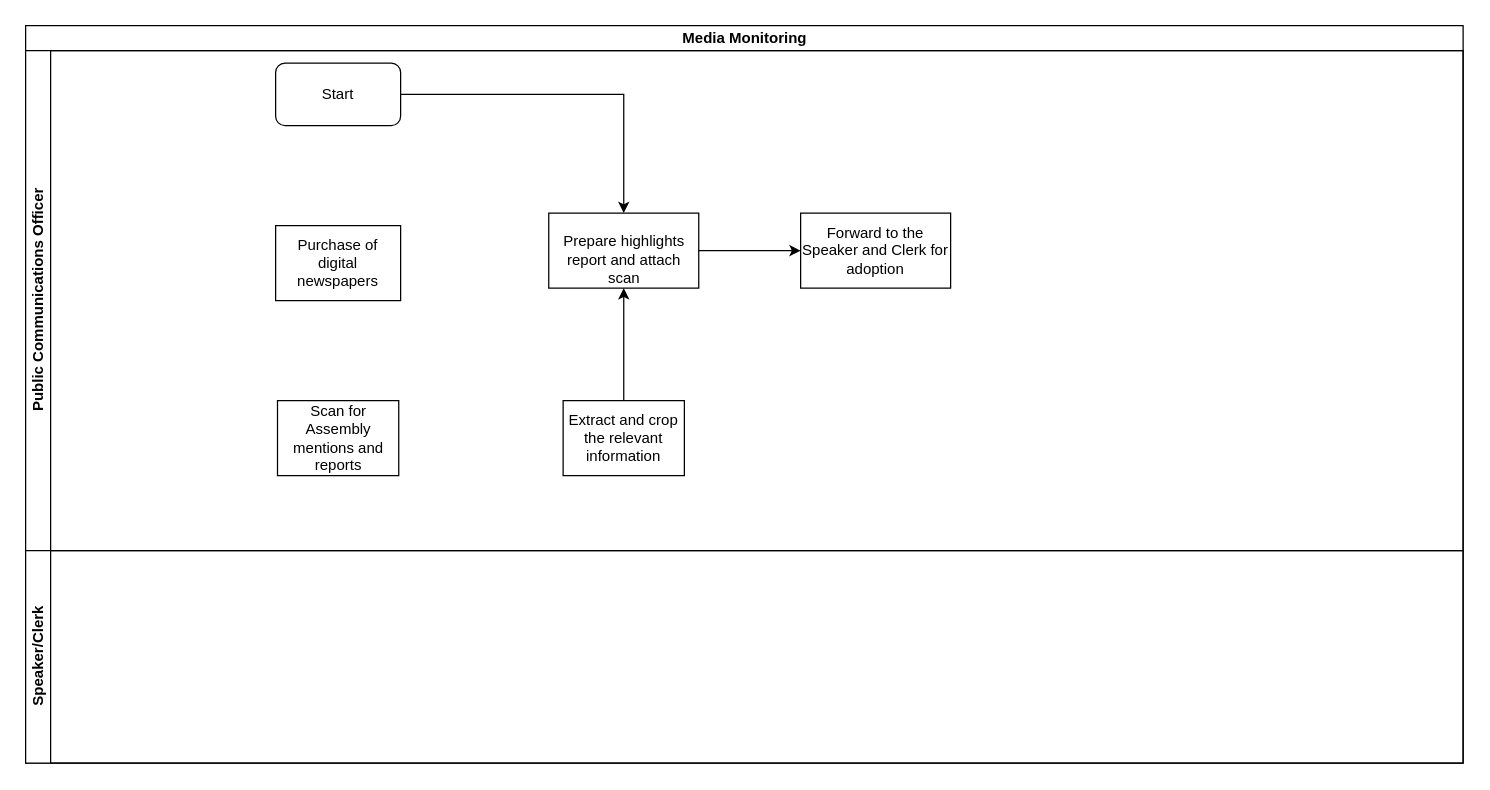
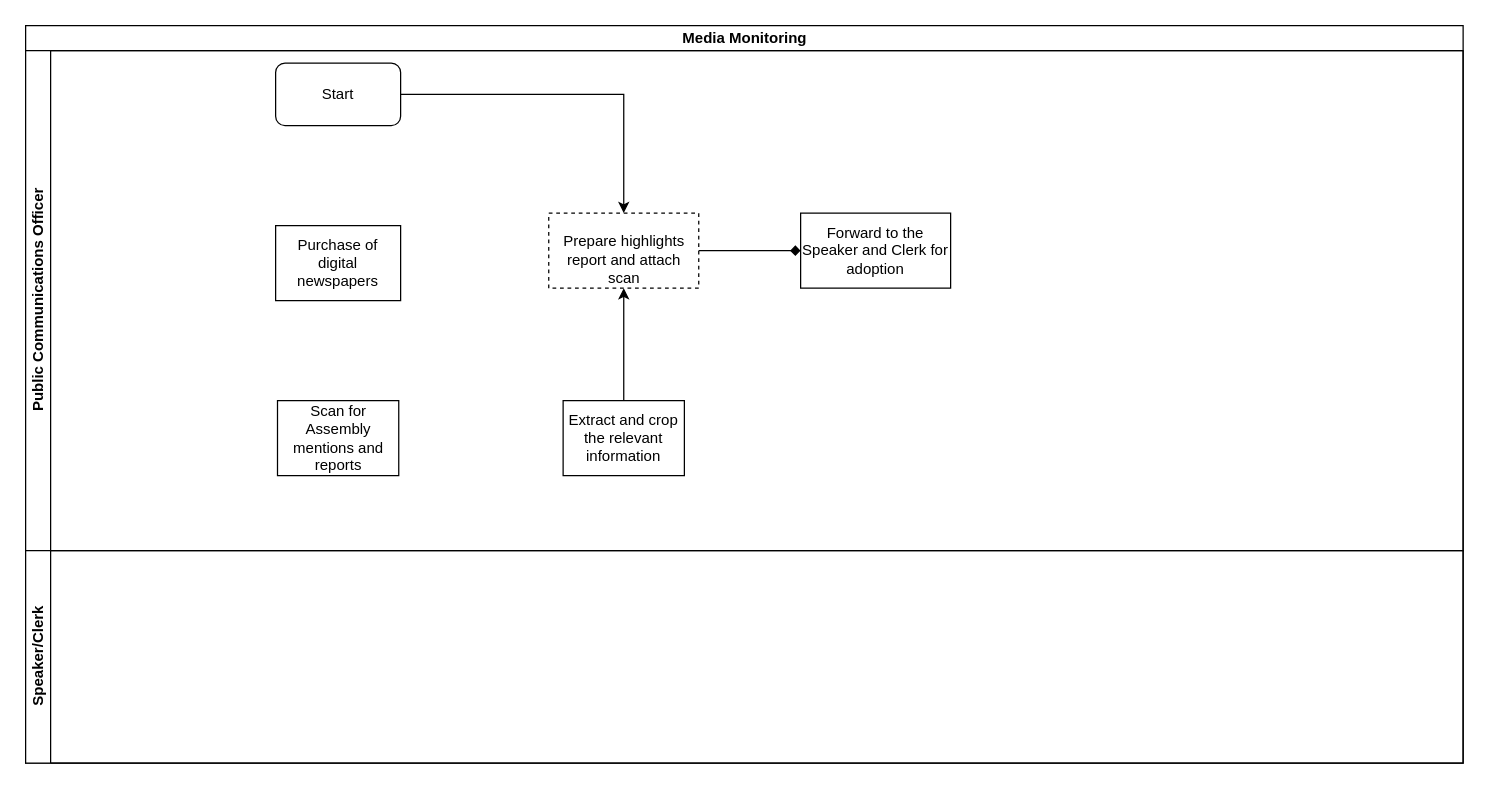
node "Prepare highlights report and attach scan": style solid -> dashed
edge "Prepare highlights report and attach scan" -> "Forward to the Speaker and Clerk for adoption": arrowhead classic -> diamond
